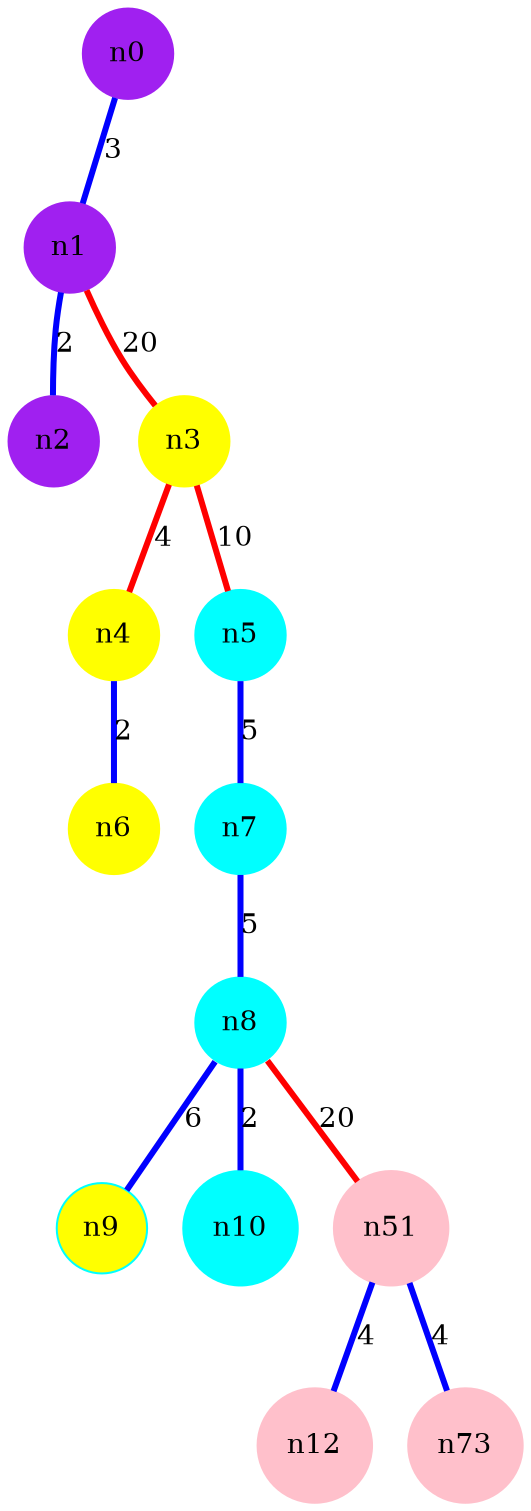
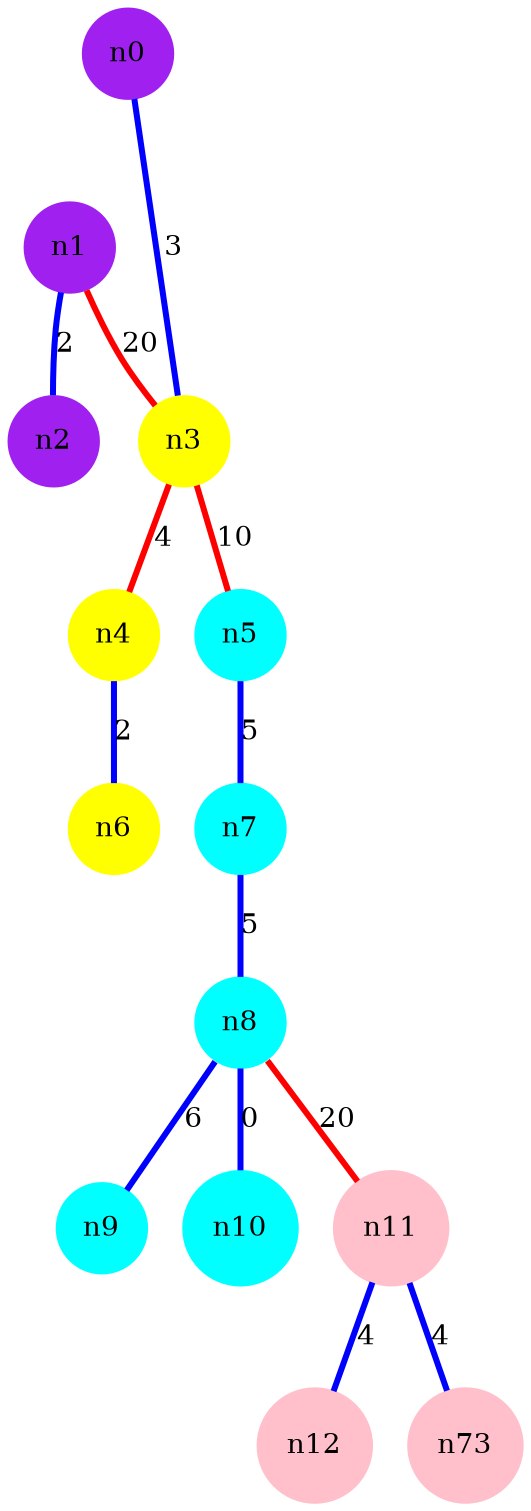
edge "n0" -- "n1": now "n0" -- "n3"
edge "n8" -- "n10": label "2" -> "0"
node "n9": fillcolor yellow -> cyan
node "n51": label "n51" -> "n11"
